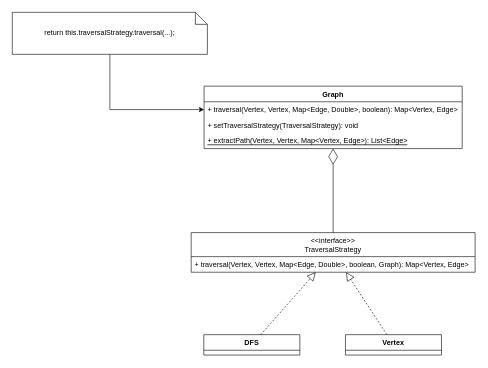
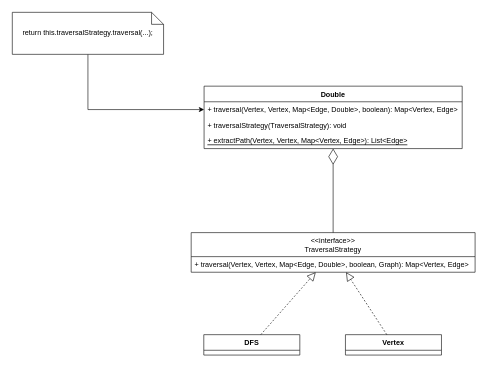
node "return this.traversalStrategy.traversal(...);": size 195x42 -> 151x42
node "Graph": label "Graph" -> "Double"
node "+ setTraversalStrategy(TraversalStrategy): void": label "+ setTraversalStrategy(TraversalStrategy): void" -> "+ traversalStrategy(TraversalStrategy): void"
